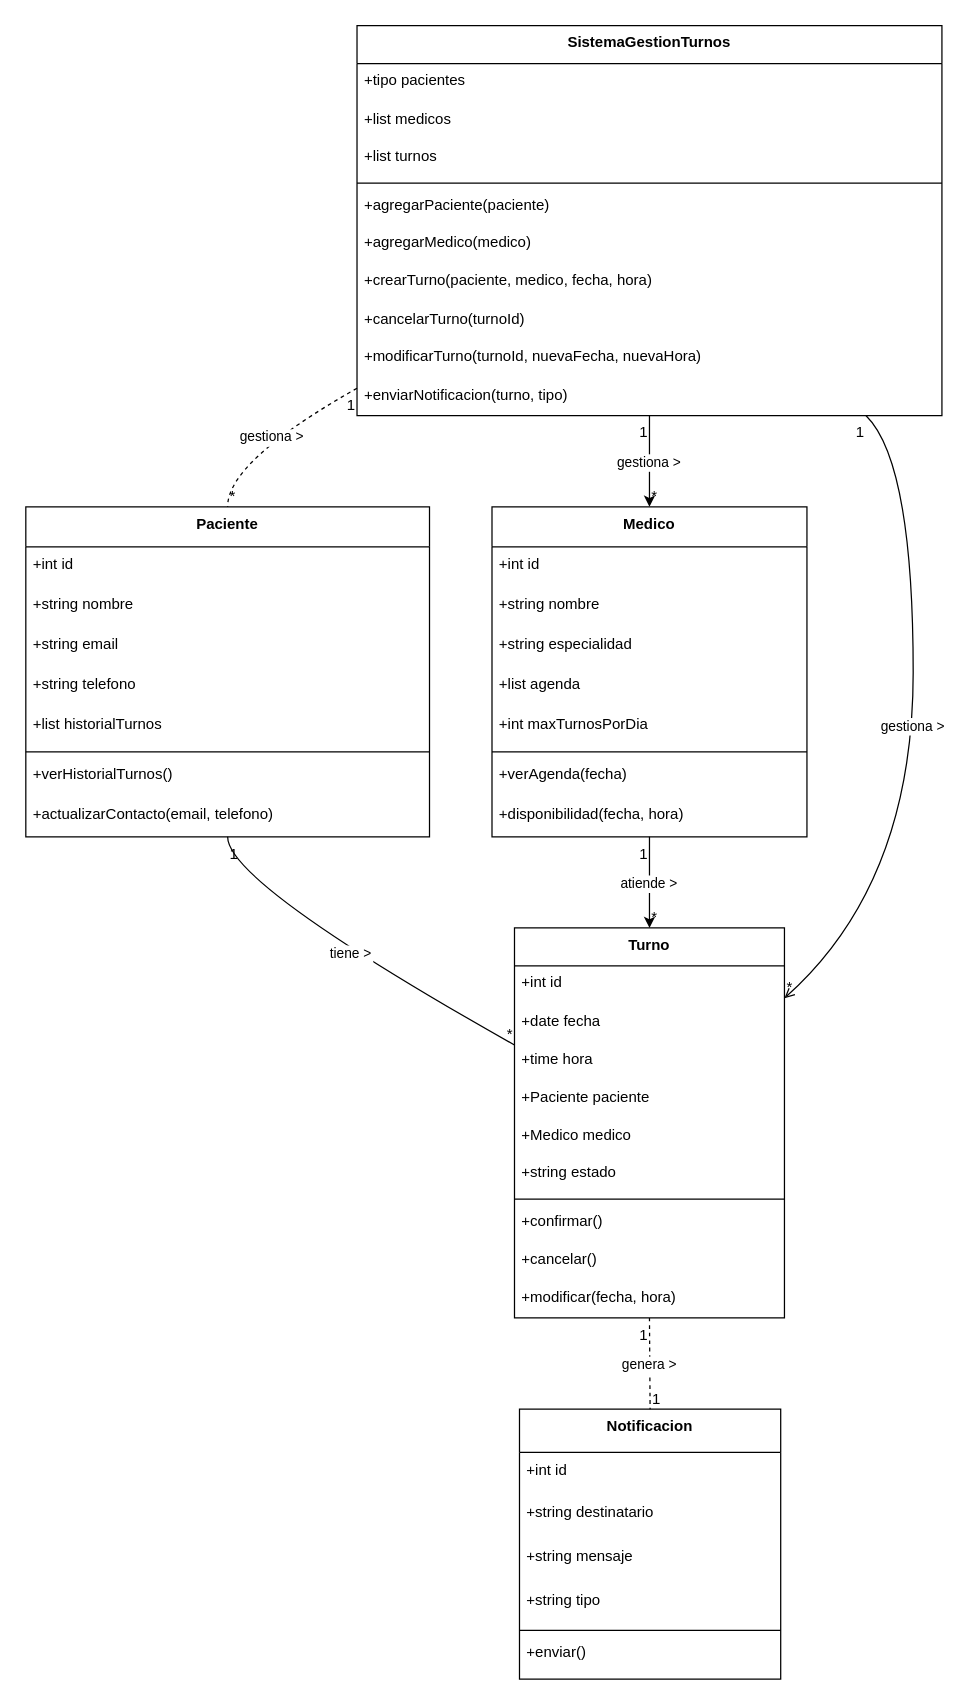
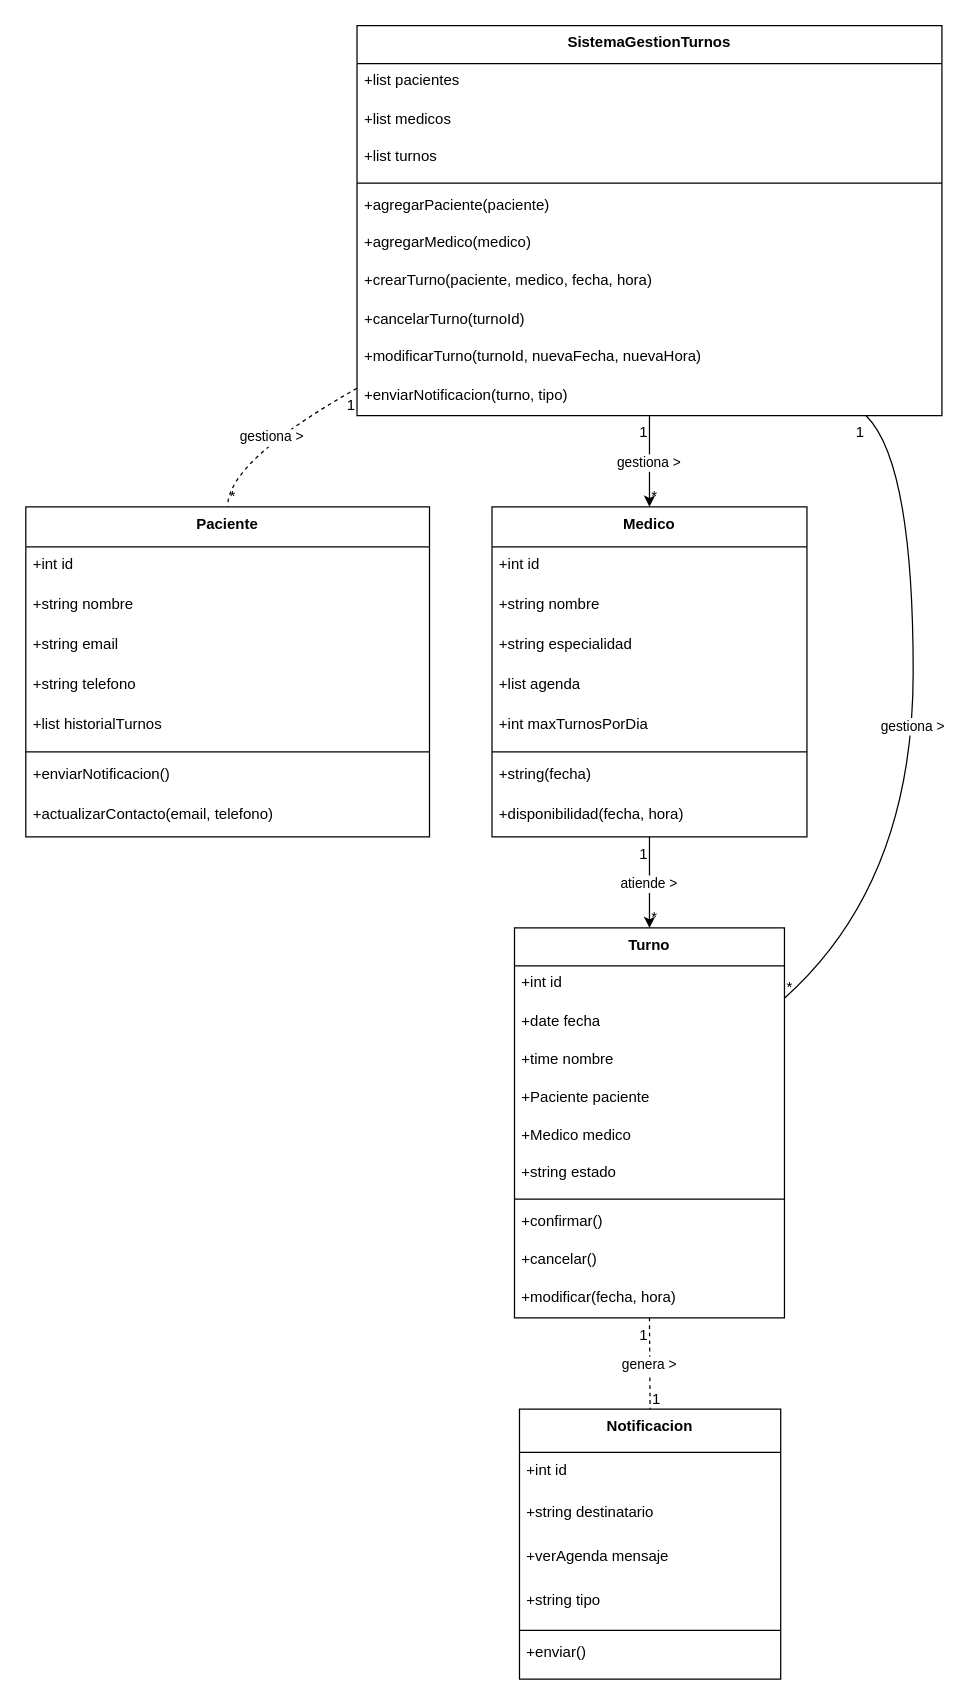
node "+tipo pacientes": label "+tipo pacientes" -> "+list pacientes"
node "+verHistorialTurnos()": label "+verHistorialTurnos()" -> "+enviarNotificacion()"
node "+verAgenda(fecha)": label "+verAgenda(fecha)" -> "+string(fecha)"
edge "Paciente" -- "Turno": removed, labels "1", "tiene >", "*"
edge "SistemaGestionTurnos" -> "Turno": arrowhead open -> none
node "+time hora": label "+time hora" -> "+time nombre"
node "+string mensaje": label "+string mensaje" -> "+verAgenda mensaje"
